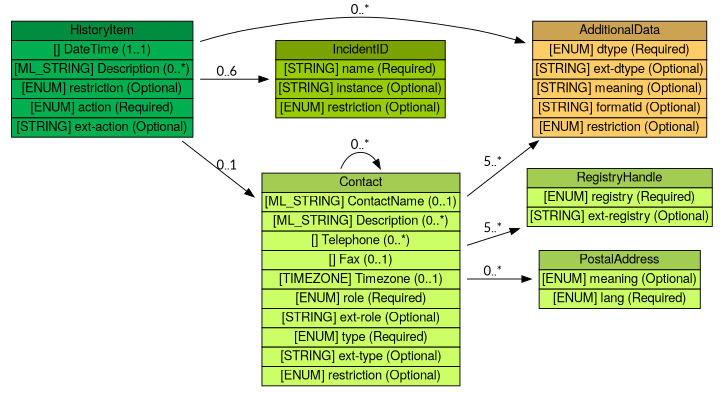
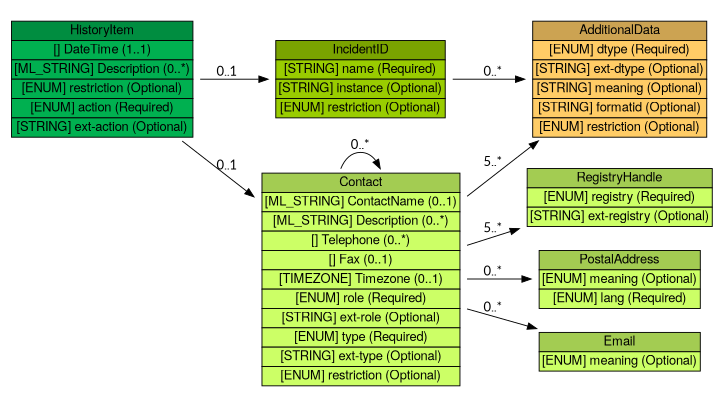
edge "HistoryItem" -> "AdditionalData": now "IncidentID" -> "AdditionalData"
edge "HistoryItem" -> "IncidentID": label "0..6" -> "0..1"
node "Email": added
